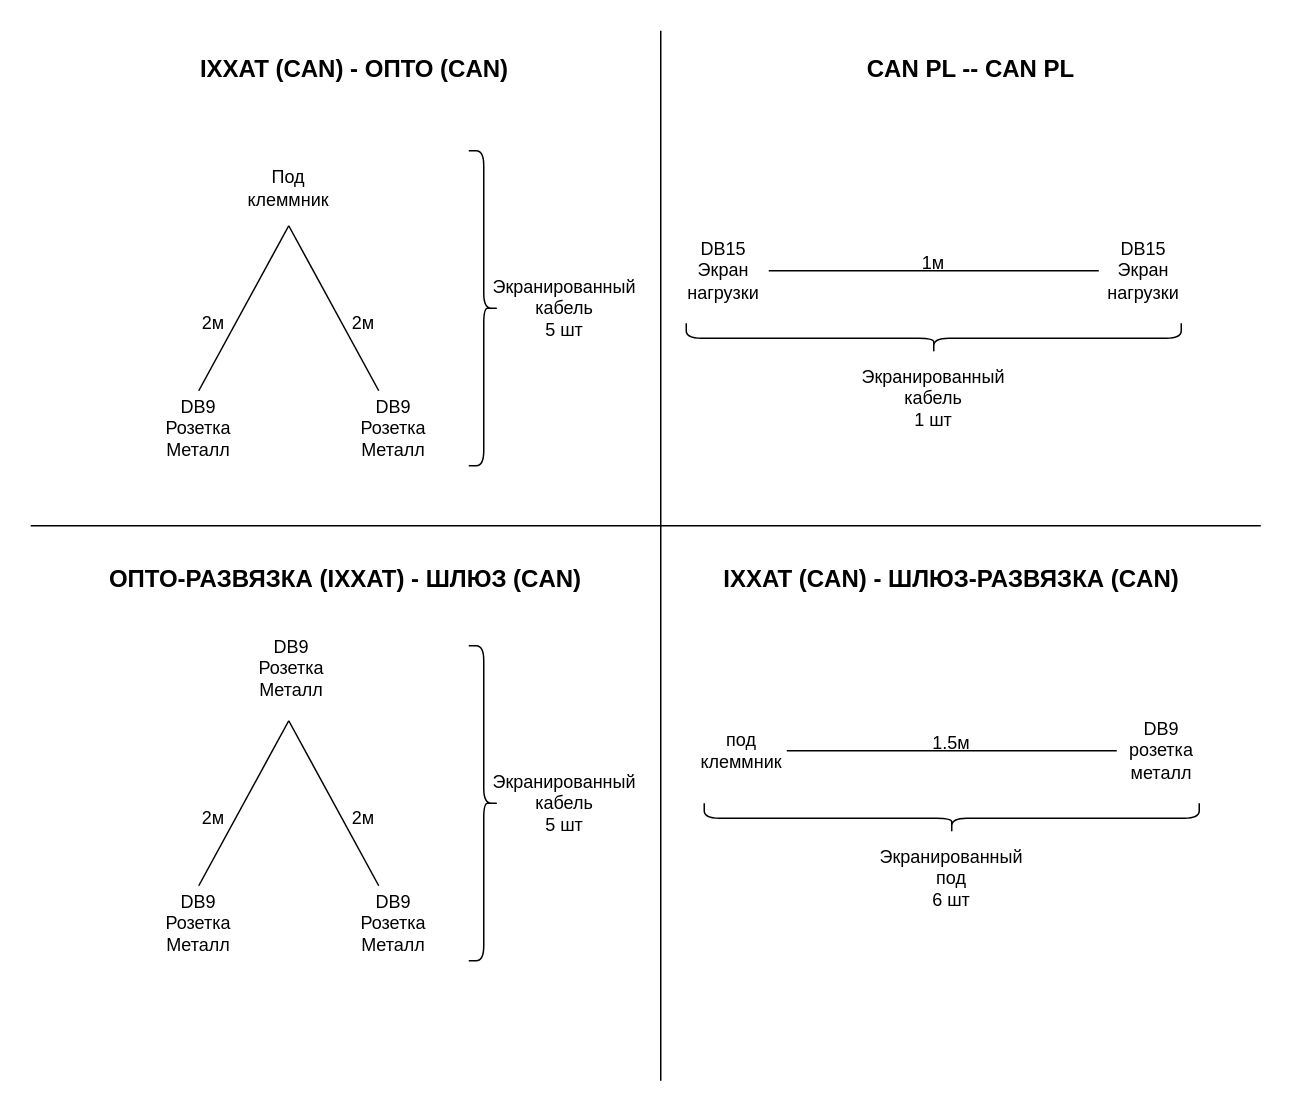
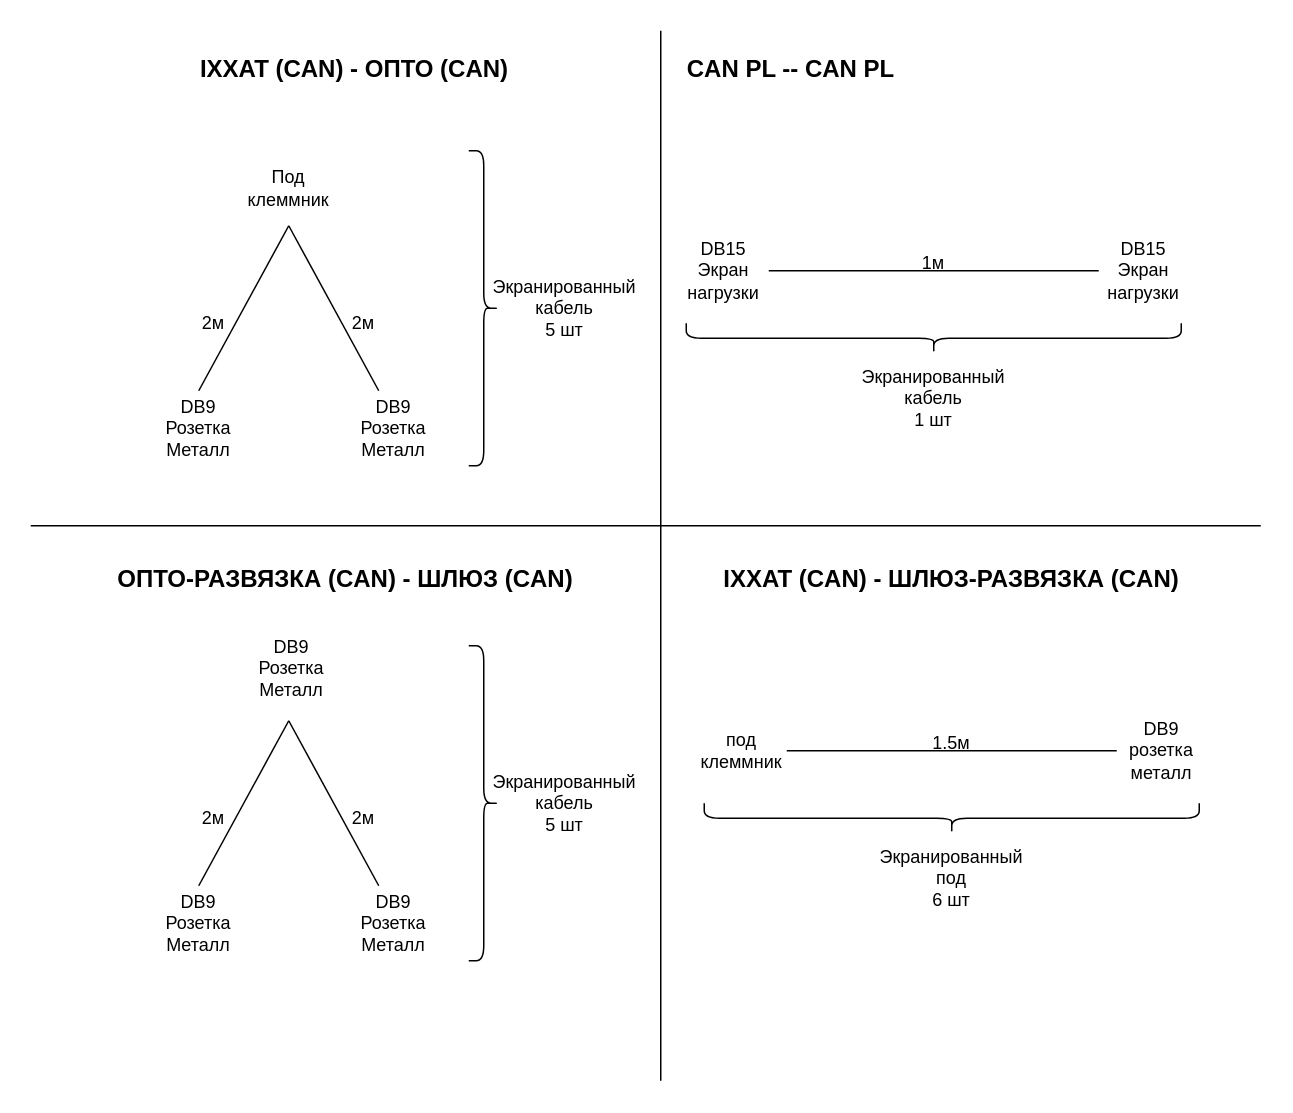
node "CAN PL -- CAN PL": moved (971, 68) -> (791, 68)
node "ОПТО-РАЗВЯЗКА (IXXAT) - ШЛЮЗ (CAN)": label "ОПТО-РАЗВЯЗКА (IXXAT) - ШЛЮЗ (CAN)" -> "ОПТО-РАЗВЯЗКА (CAN) - ШЛЮЗ (CAN)"
